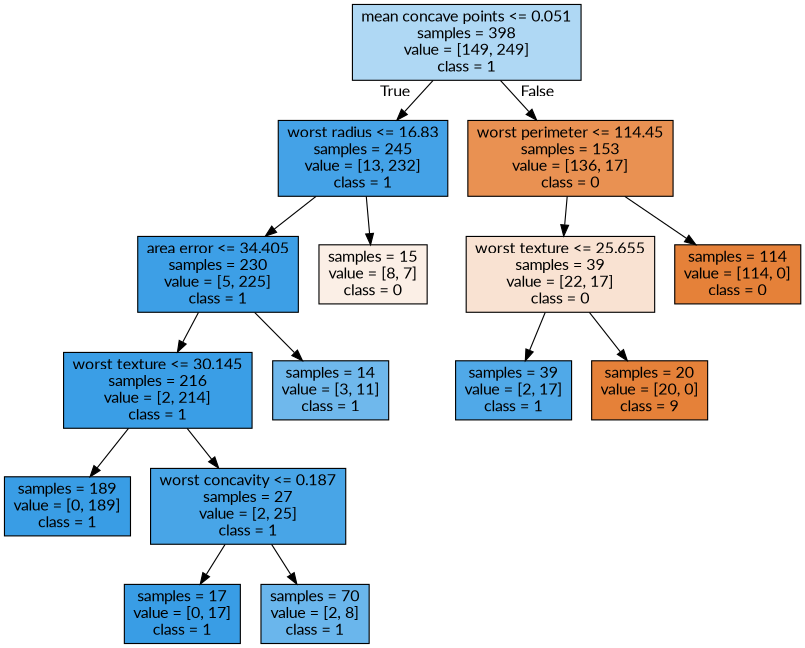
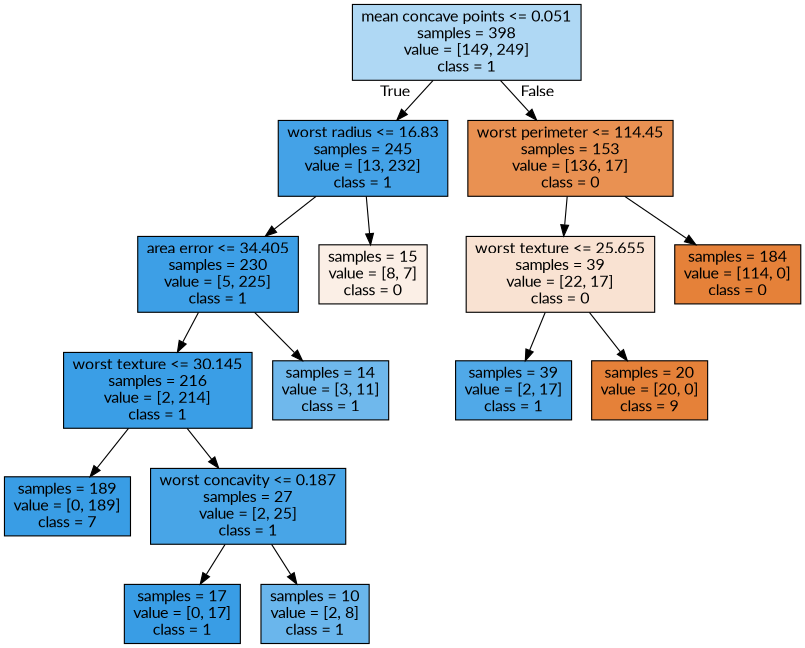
node "samples = 114 value = [114, 0] class = 0": label "samples = 114 value = [114, 0] class = 0" -> "samples = 184 value = [114, 0] class = 0"
node "samples = 189 value = [0, 189] class = 1": label "samples = 189 value = [0, 189] class = 1" -> "samples = 189 value = [0, 189] class = 7"
node "samples = 70 value = [2, 8] class = 1": label "samples = 70 value = [2, 8] class = 1" -> "samples = 10 value = [2, 8] class = 1"
